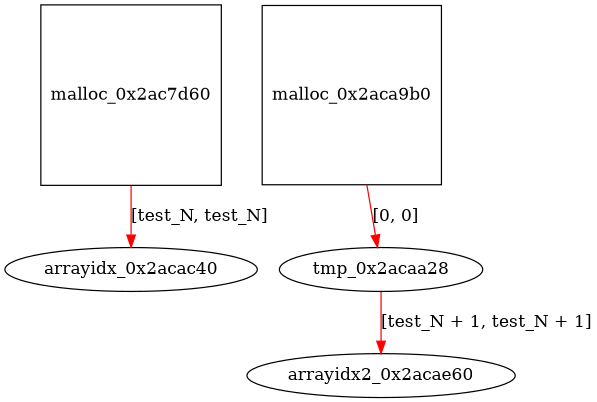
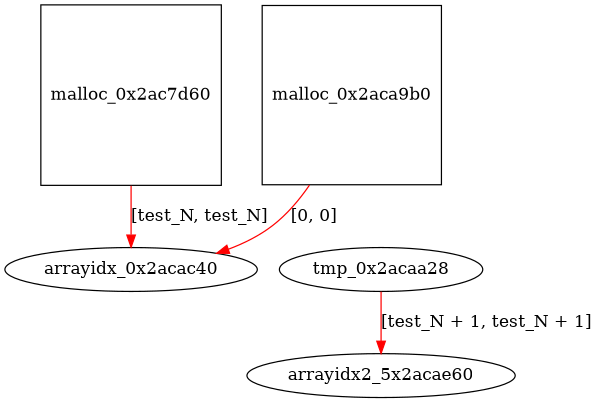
edge "malloc_0x2aca9b0" -> "tmp_0x2acaa28": now "malloc_0x2aca9b0" -> "arrayidx_0x2acac40"
node "arrayidx2_0x2acae60": label "arrayidx2_0x2acae60" -> "arrayidx2_5x2acae60"
